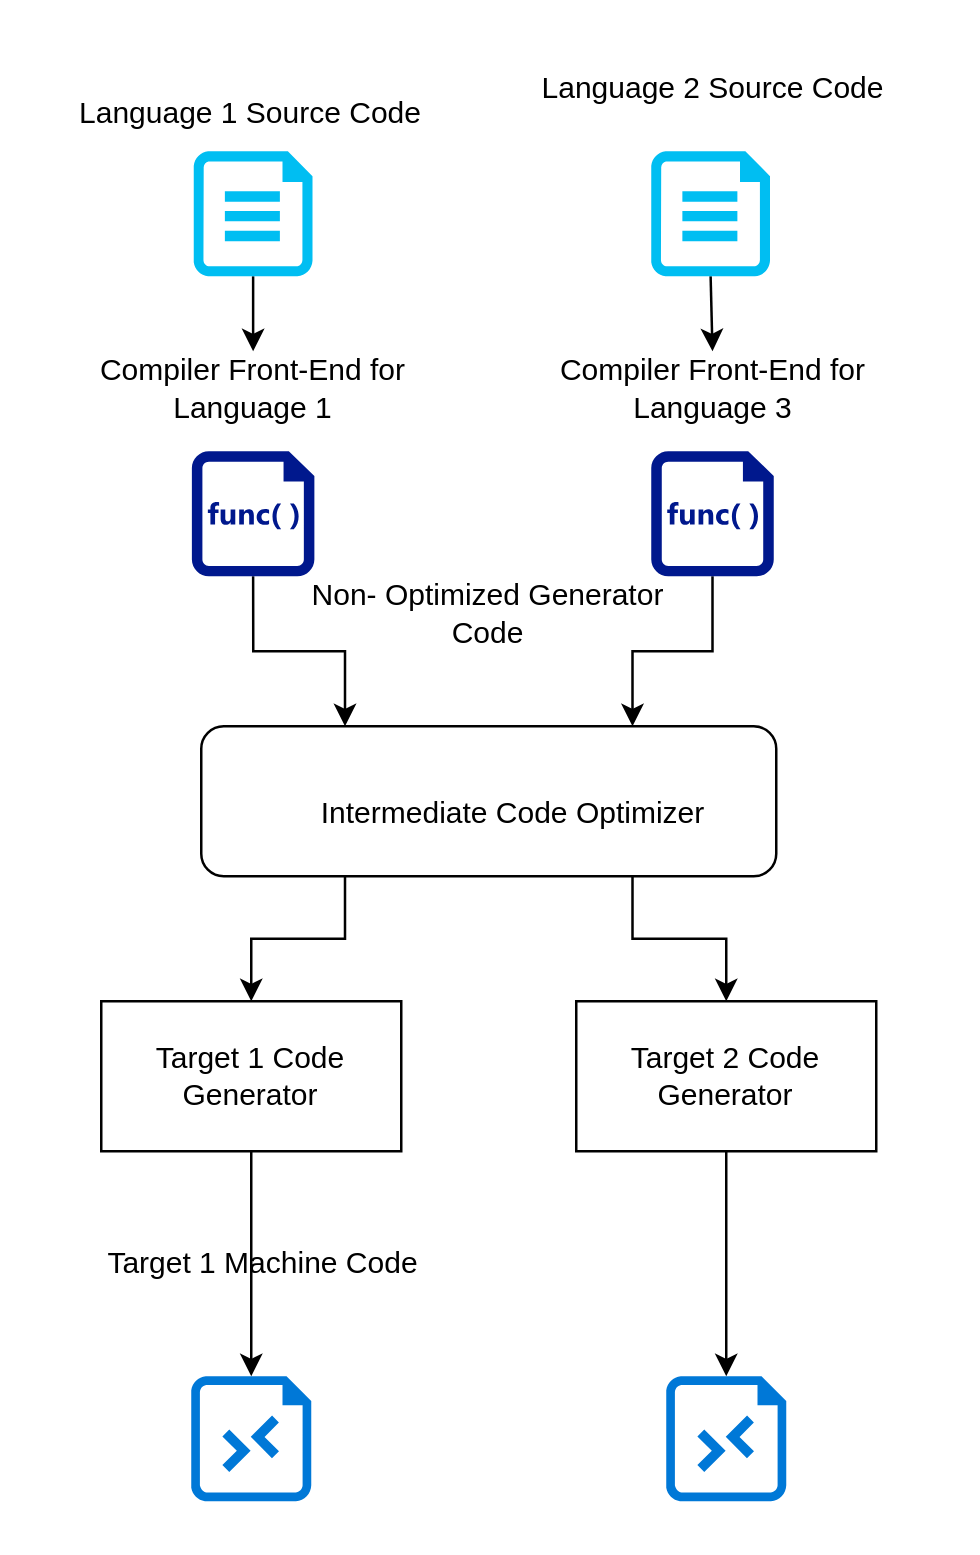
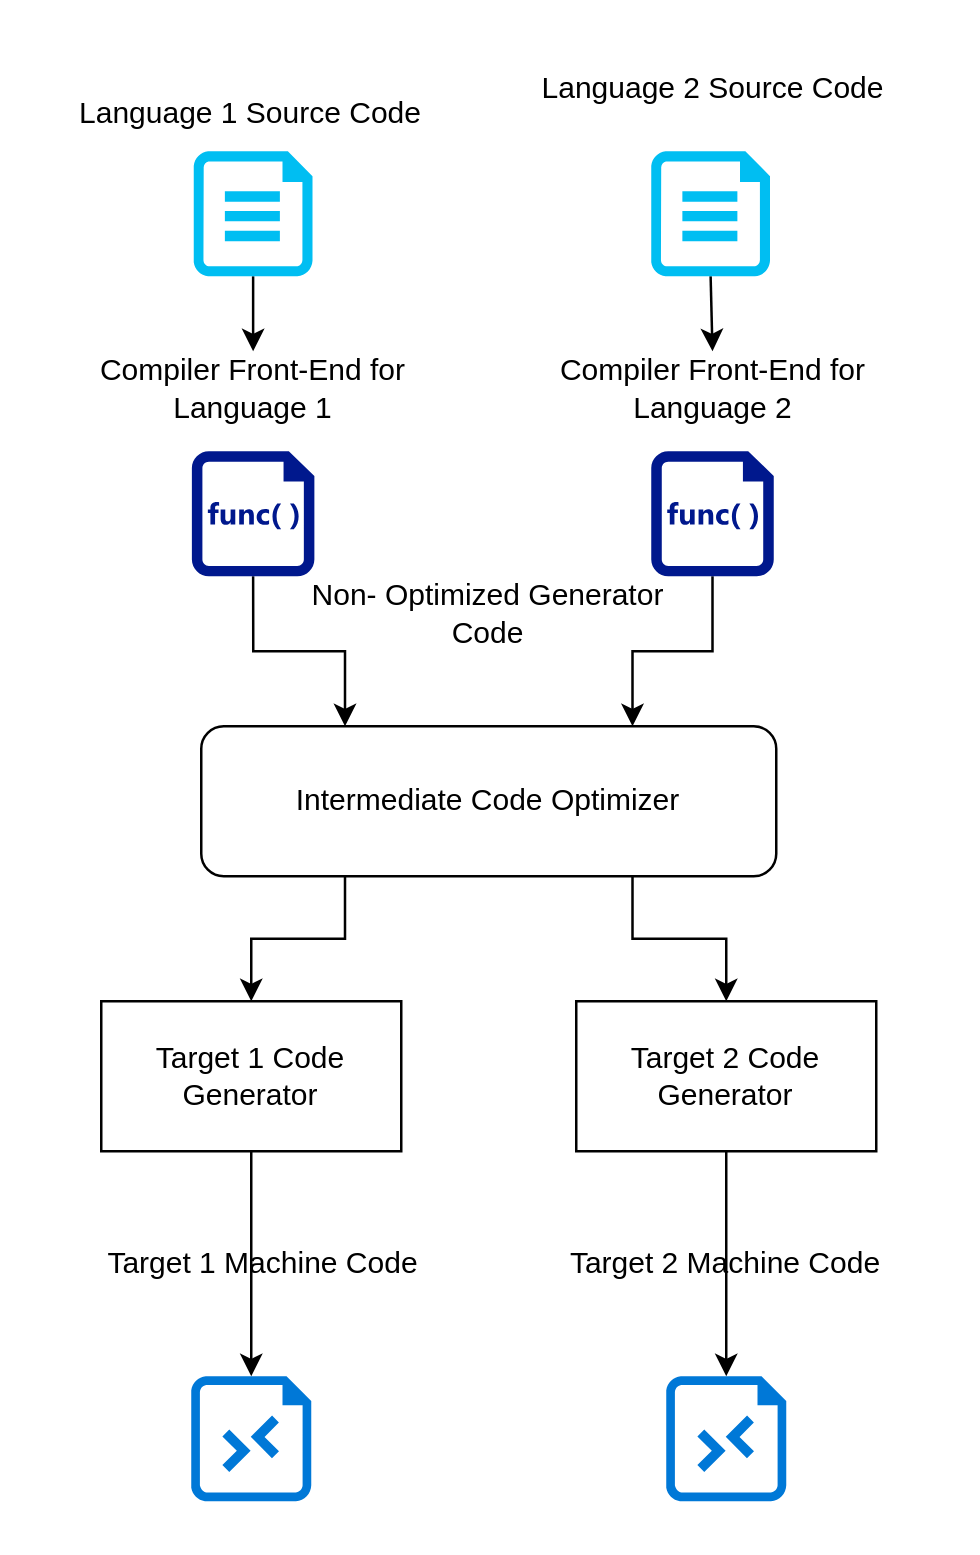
node "Compiler Front-End for Language 3": label "Compiler Front-End for Language 3" -> "Compiler Front-End for Language 2"
node "Intermediate Code Optimizer": moved (514, 814) -> (489, 801)
node "Target 2 Machine Code": added
